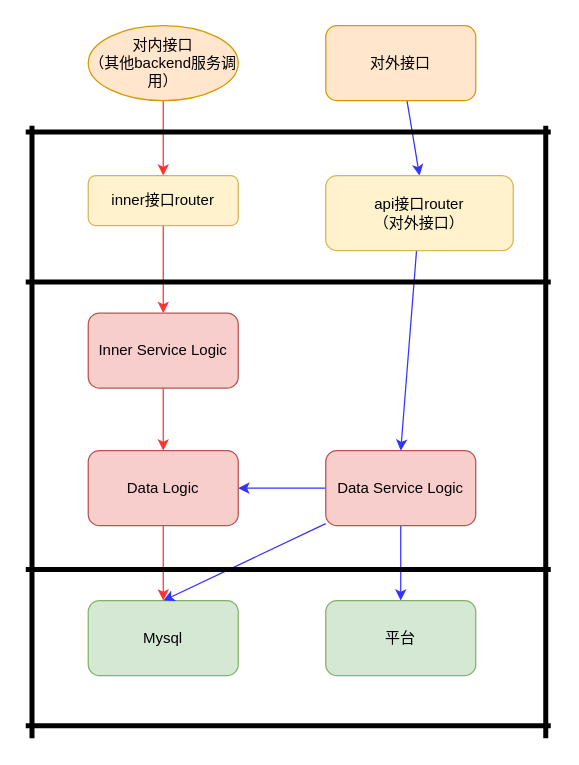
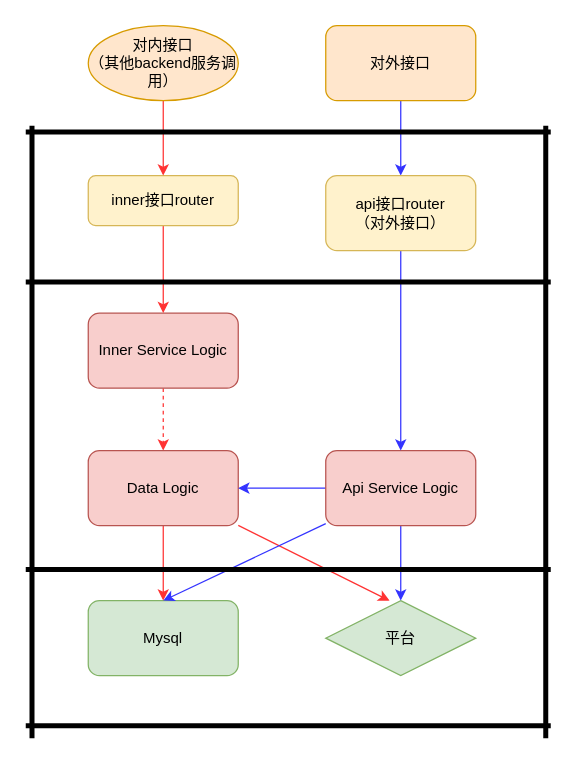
node "api接口router （对外接口）": size 188x75 -> 150x75
edge "Inner Service Logic" -> "Data Logic": style solid -> dashed
node "Data Service Logic": label "Data Service Logic" -> "Api Service Logic"
edge "Data Logic" -> "平台": added
node "平台": shape rounded rectangle -> diamond
